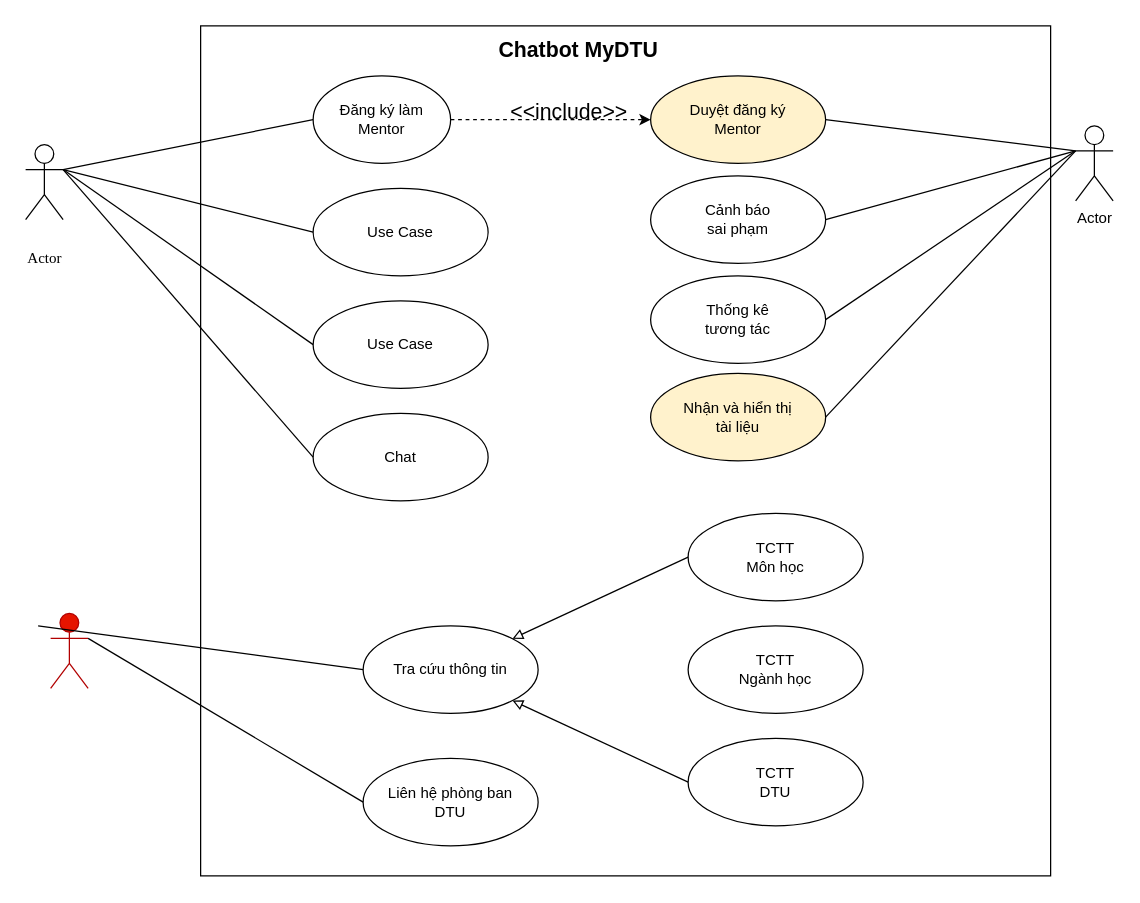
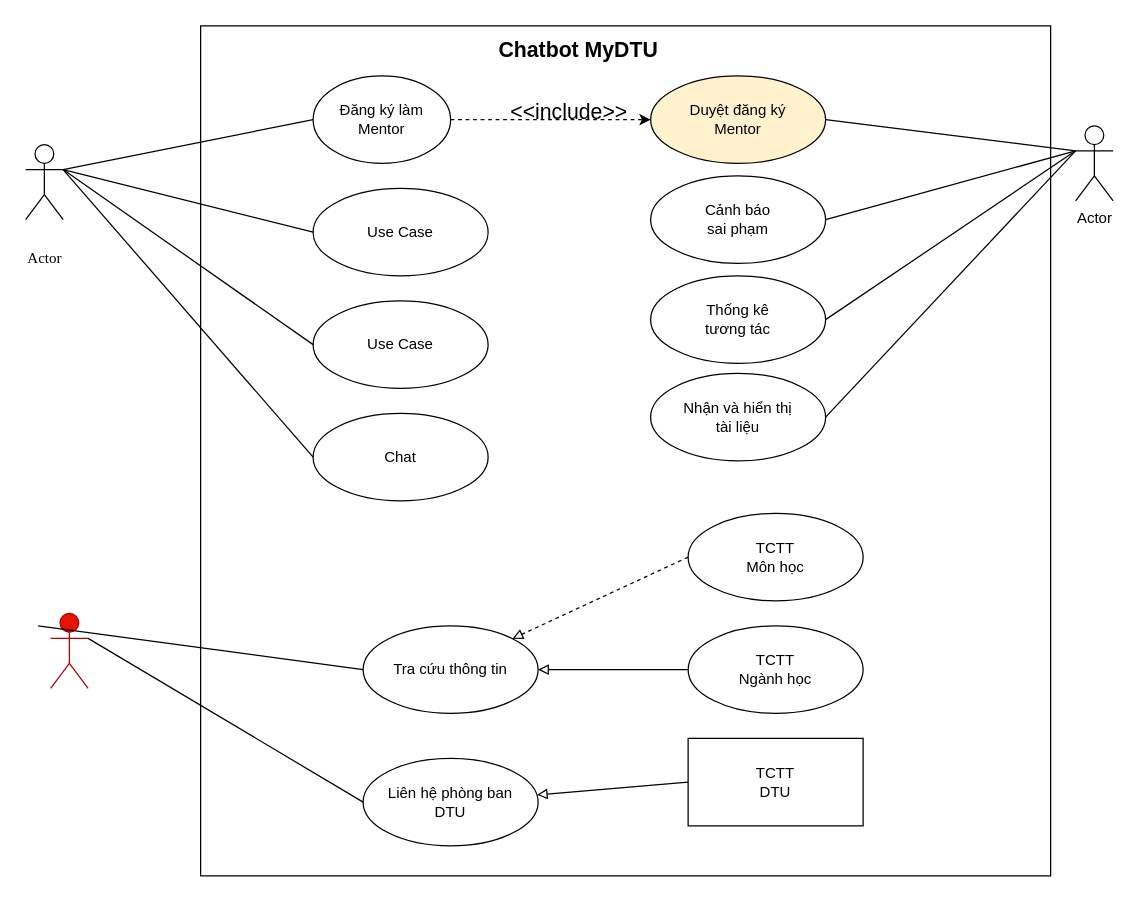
node "Nhận và hiển thị tài liệu": fillcolor #fff2cc -> #ffffff
edge "TCTT Môn học" -> "Tra cứu thông tin": style solid -> dashed
edge "TCTT Ngành học" -> "Tra cứu thông tin": added
edge "TCTT DTU" -> "Tra cứu thông tin": now "TCTT DTU" -> "Liên hệ phòng ban DTU"
node "TCTT DTU": shape ellipse -> rectangle
